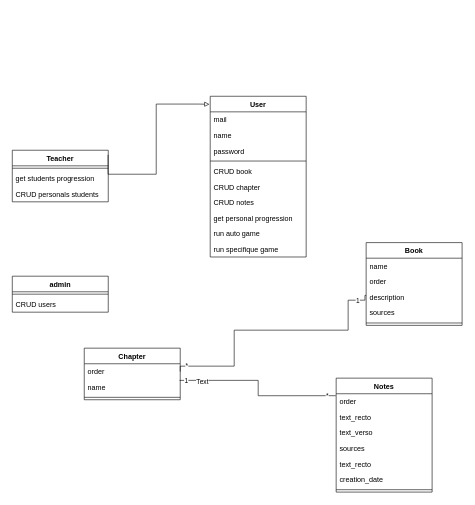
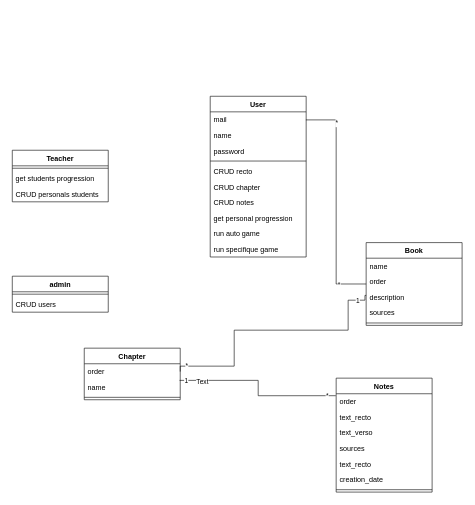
edge "Teacher" -> "User": removed
node "CRUD book": label "CRUD book" -> "CRUD recto"
edge "User" -- "Book": added, labels "*", "*"
